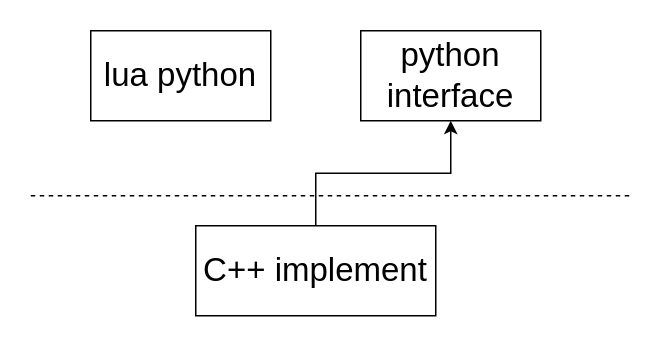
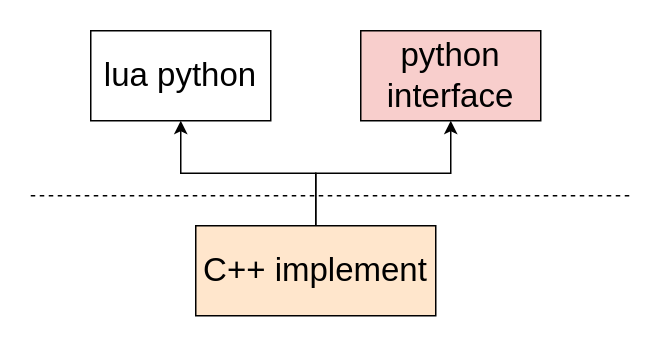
node "python interface": fillcolor #ffffff -> #f8cecc
edge "C++ implement" -> "lua python": added
node "C++ implement": fillcolor #ffffff -> #ffe6cc
